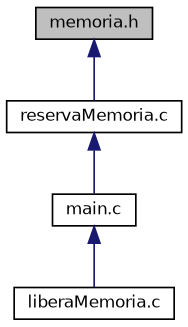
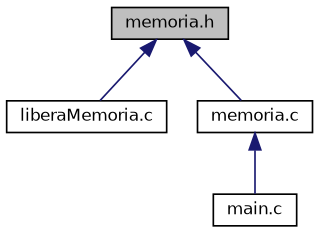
node "reservaMemoria.c": label "reservaMemoria.c" -> "memoria.c"
edge "liberaMemoria.c" -> "main.c": now "liberaMemoria.c" -> "memoria.h"
